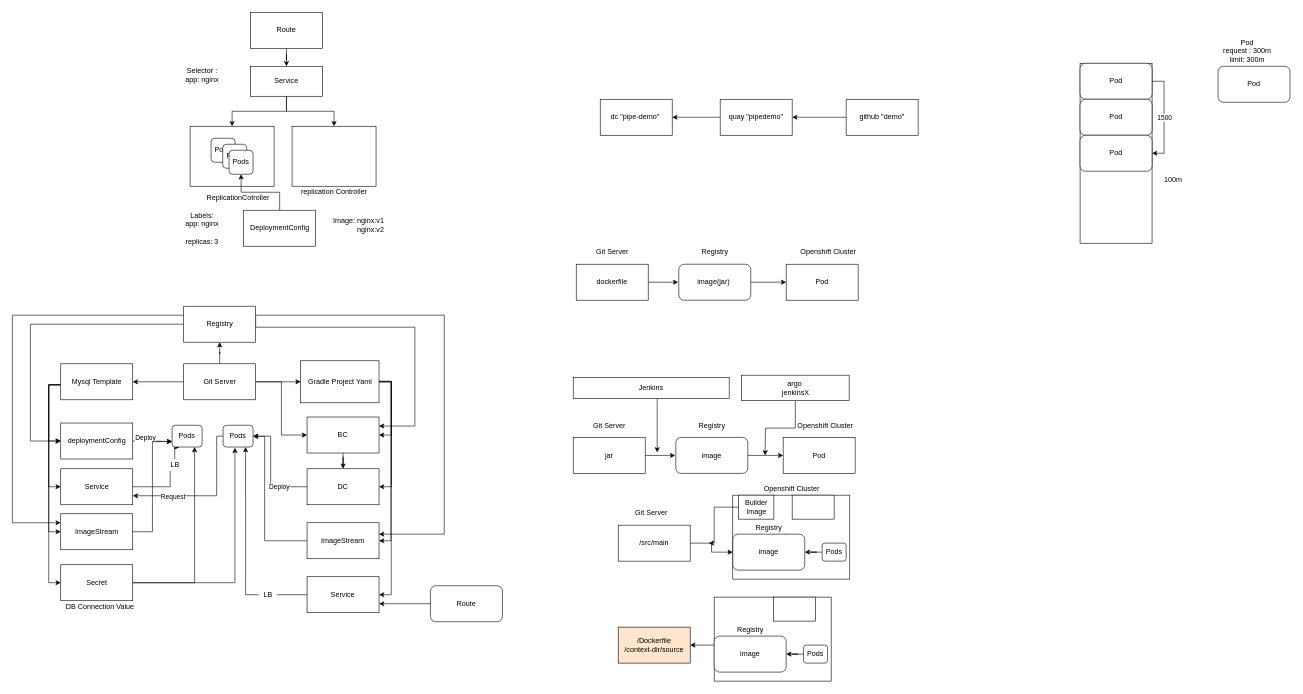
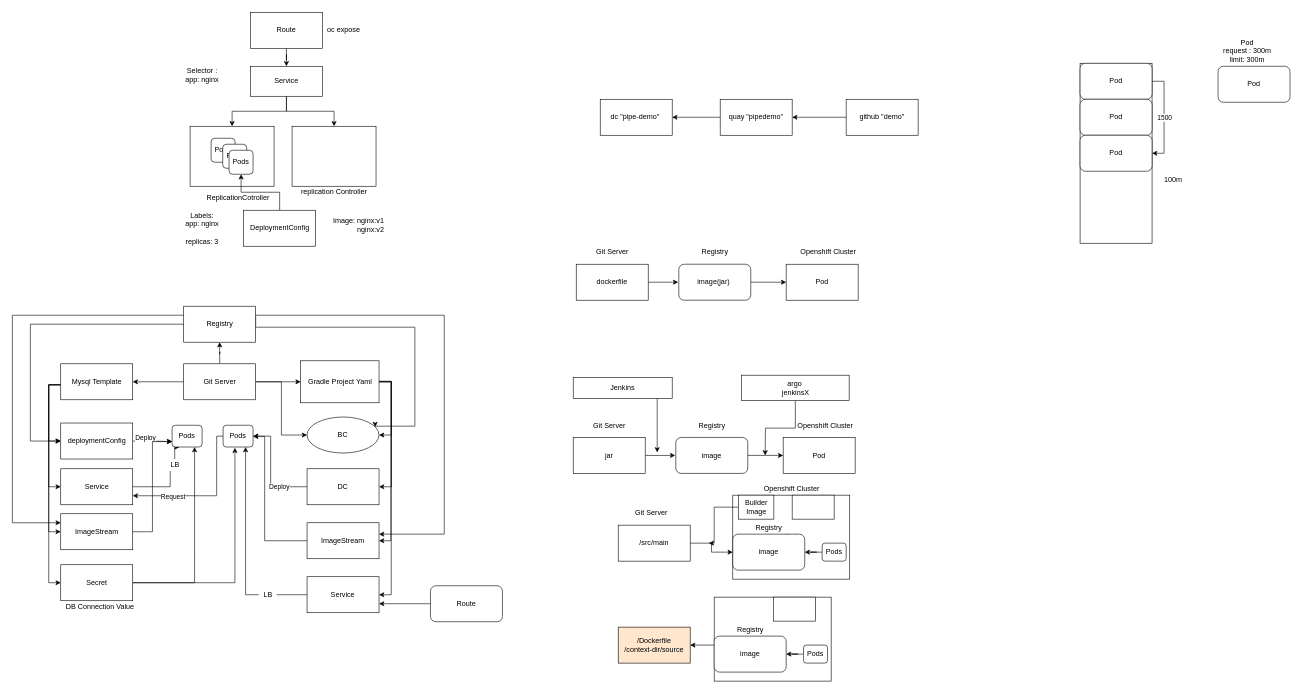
node "oc expose": added
node "Jenkins": size 156x21 -> 99x21
node "BC": shape rectangle -> ellipse
edge "BC" -> "DC": removed
